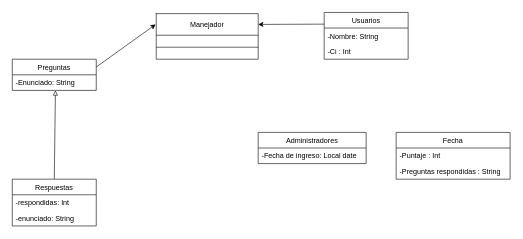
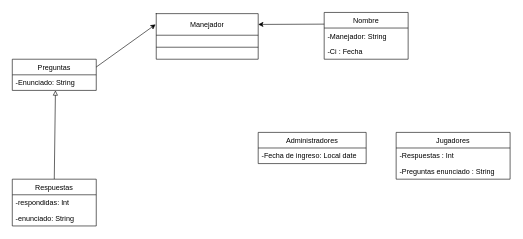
node "Usuarios": label "Usuarios" -> "Nombre"
node "-Nombre: String": label "-Nombre: String" -> "-Manejador: String"
node "-Ci : Int": label "-Ci : Int" -> "-Ci : Fecha"
node "Fecha": label "Fecha" -> "Jugadores"
node "-Puntaje : Int": label "-Puntaje : Int" -> "-Respuestas : Int"
node "-Preguntas respondidas : String": label "-Preguntas respondidas : String" -> "-Preguntas enunciado : String"
